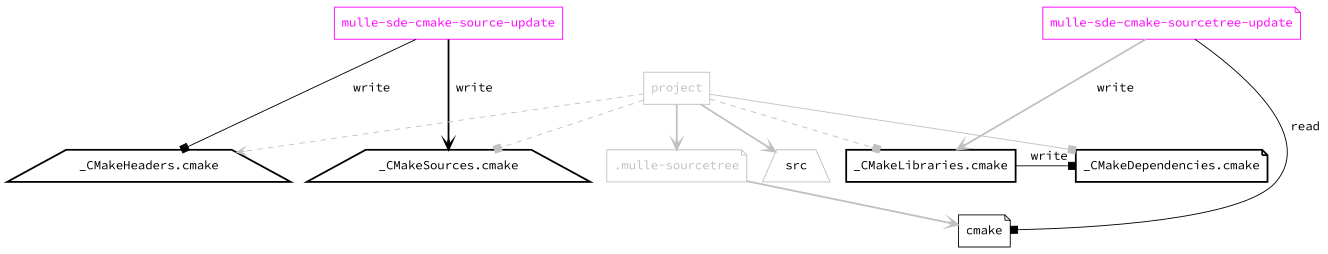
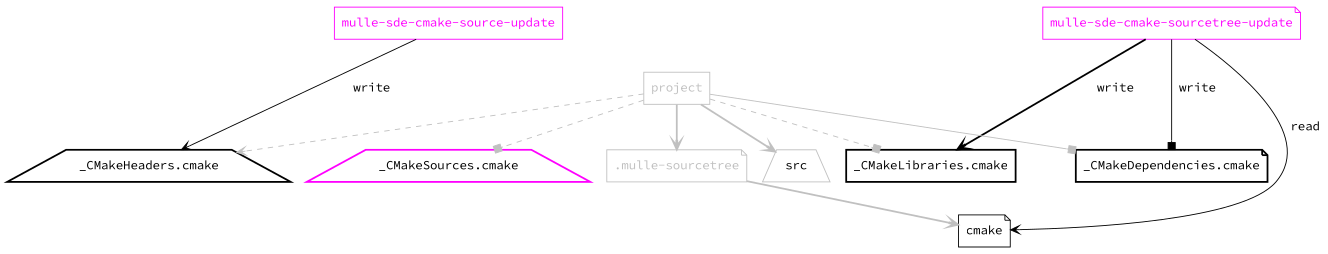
edge "mulle-sde-cmake-source-update" -> "_CMakeSources.cmake": removed, label "write"
edge "mulle-sde-cmake-sourcetree-update" -> "_CMakeLibraries.cmake": color gray -> black
edge "mulle-sde-cmake-source-update" -> "_CMakeHeaders.cmake": arrowhead box -> vee
node "_CMakeSources.cmake": color black -> magenta
edge "_CMakeLibraries.cmake" -> "_CMakeDependencies.cmake": now "mulle-sde-cmake-sourcetree-update" -> "_CMakeDependencies.cmake"
edge "mulle-sde-cmake-sourcetree-update" -> "cmake": arrowhead box -> vee
